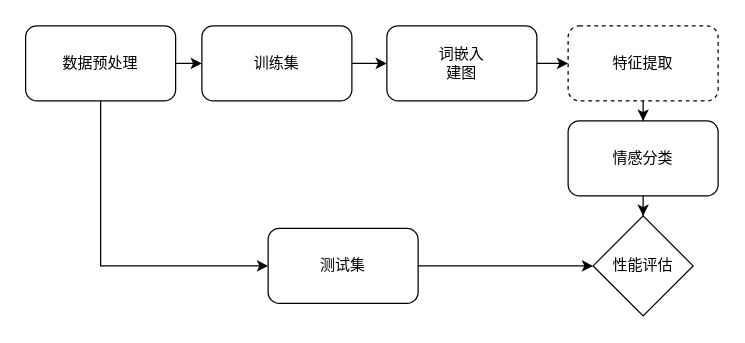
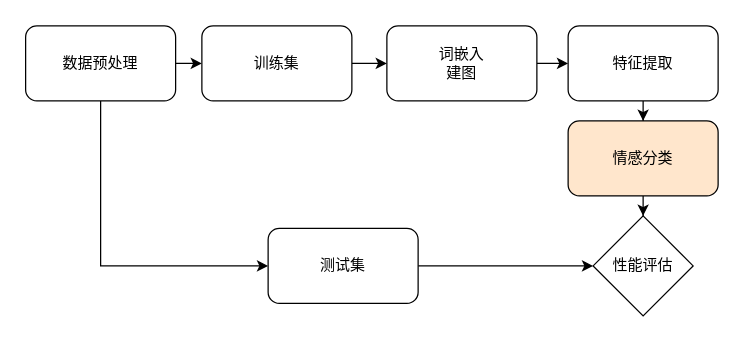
node "特征提取": style dashed -> solid
node "情感分类": fillcolor #ffffff -> #ffe6cc
